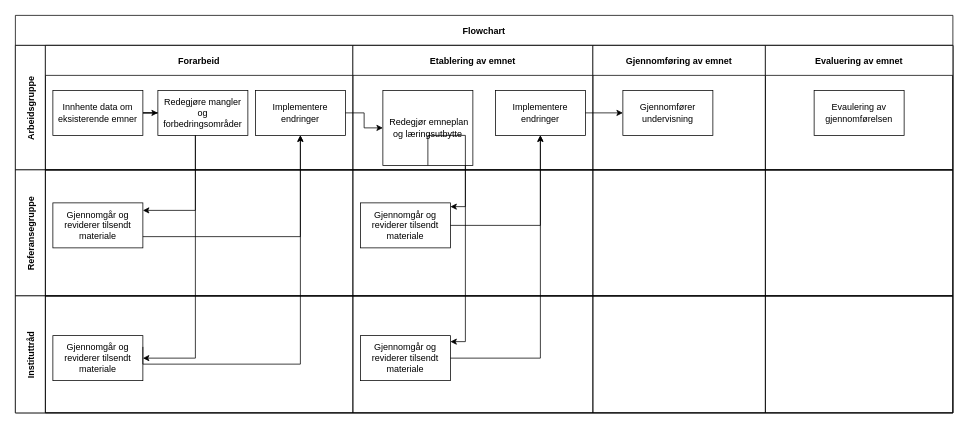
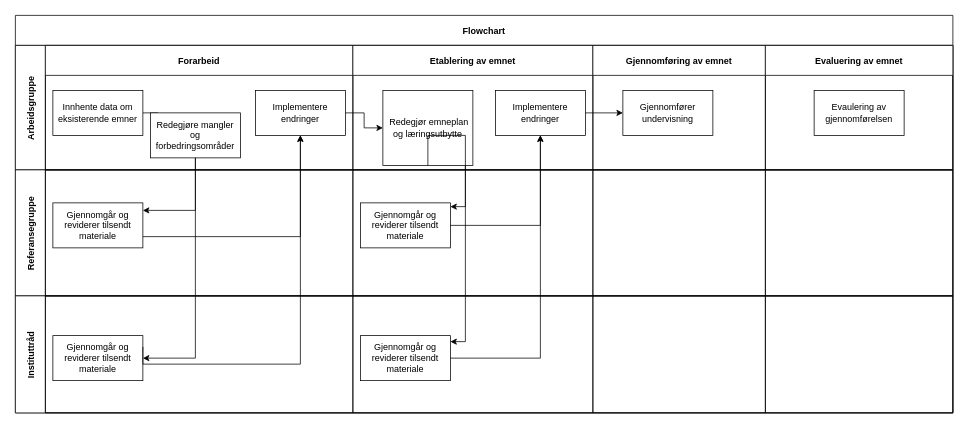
node "Redegjøre mangler og forbedringsområder": moved (203, 113) -> (195, 135)
